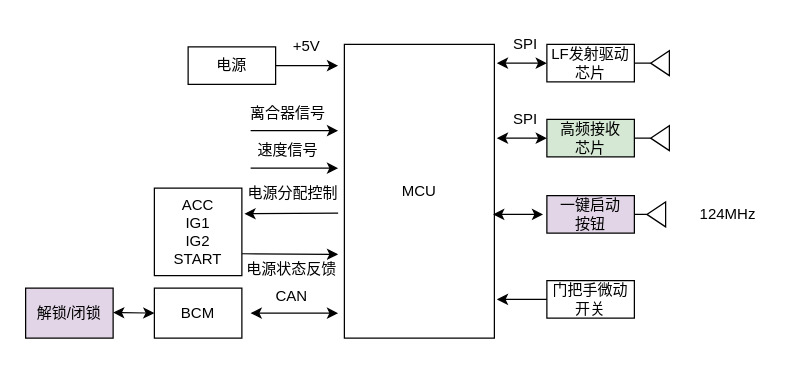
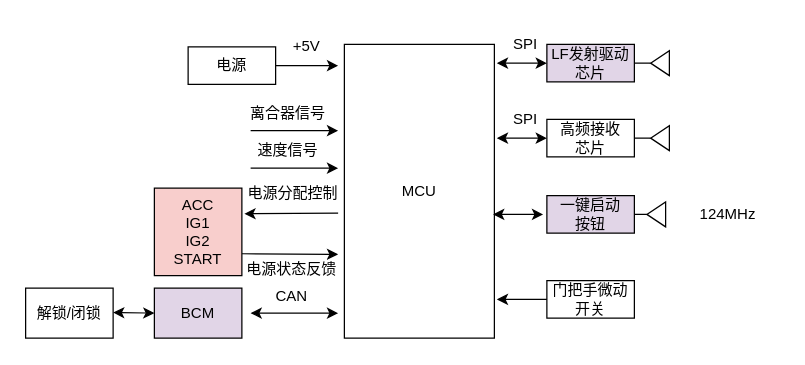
node "LF发射驱动芯片": fillcolor #ffffff -> #e1d5e7
node "高频接收 芯片": fillcolor #d5e8d4 -> #ffffff
node "ACC IG1 IG2 START": fillcolor #ffffff -> #f8cecc
node "解锁/闭锁": fillcolor #e1d5e7 -> #ffffff
node "BCM": fillcolor #ffffff -> #e1d5e7
